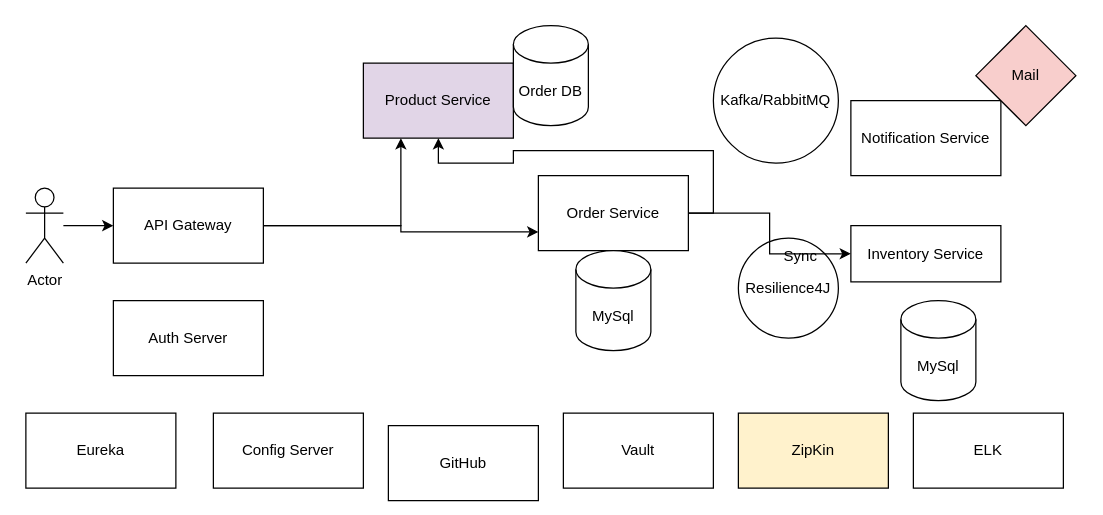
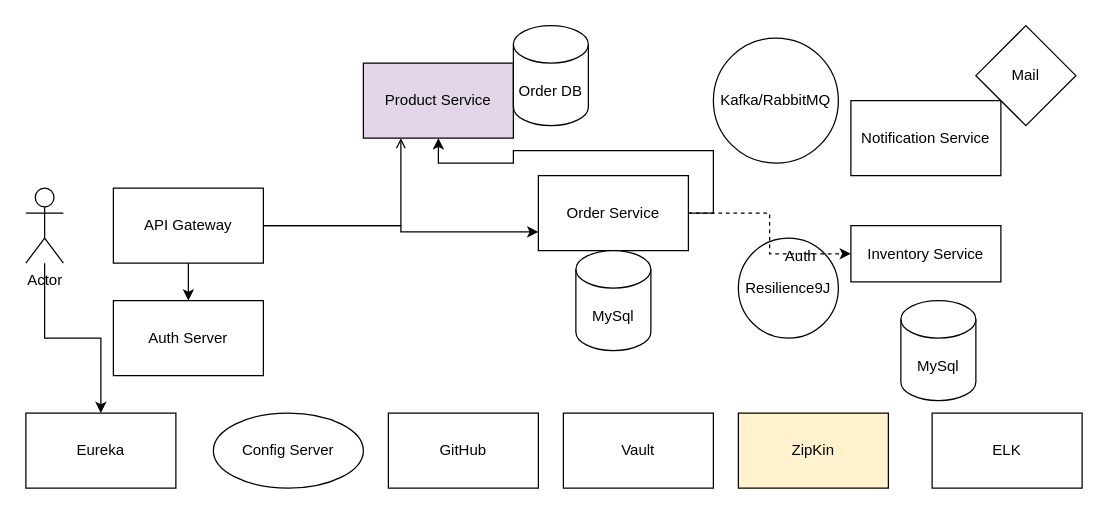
node "Mail": fillcolor #f8cecc -> #ffffff
edge "API Gateway" -> "Product Service": arrowhead classic -> open
edge "Actor" -> "API Gateway": now "Actor" -> "Eureka"
edge "Order Service" -> "Inventory Service": style solid -> dashed
node "Sync": label "Sync" -> "Auth"
edge "API Gateway" -> "Auth Server": added
node "Resilience4J": label "Resilience4J" -> "Resilience9J"
node "Config Server": shape rectangle -> ellipse
node "ELK": moved (988, 451) -> (1007, 451)
node "GitHub": moved (463, 463) -> (463, 451)
